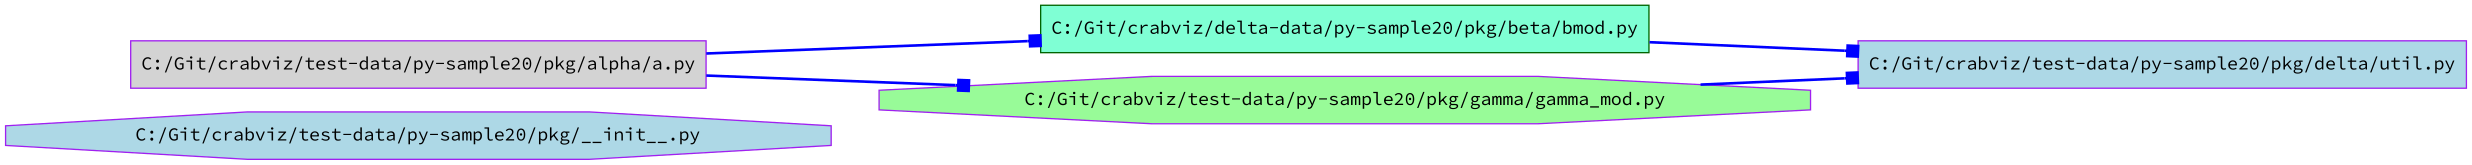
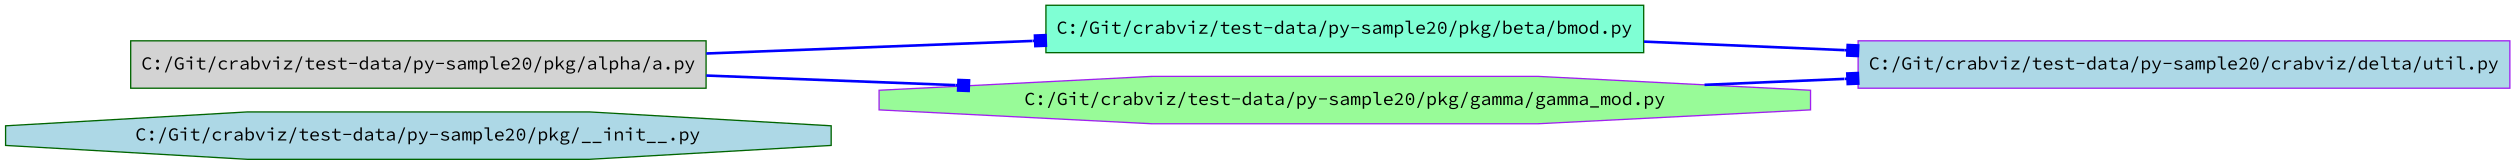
node "C:/Git/crabviz/delta-data/py-sample20/pkg/beta/bmod.py": label "C:/Git/crabviz/delta-data/py-sample20/pkg/beta/bmod.py" -> "C:/Git/crabviz/test-data/py-sample20/pkg/beta/bmod.py"
node "C:/Git/crabviz/test-data/py-sample20/pkg/alpha/a.py": color purple -> darkgreen
node "C:/Git/crabviz/test-data/py-sample20/pkg/delta/util.py": label "C:/Git/crabviz/test-data/py-sample20/pkg/delta/util.py" -> "C:/Git/crabviz/test-data/py-sample20/crabviz/delta/util.py"
node "C:/Git/crabviz/test-data/py-sample20/pkg/__init__.py": color purple -> darkgreen
